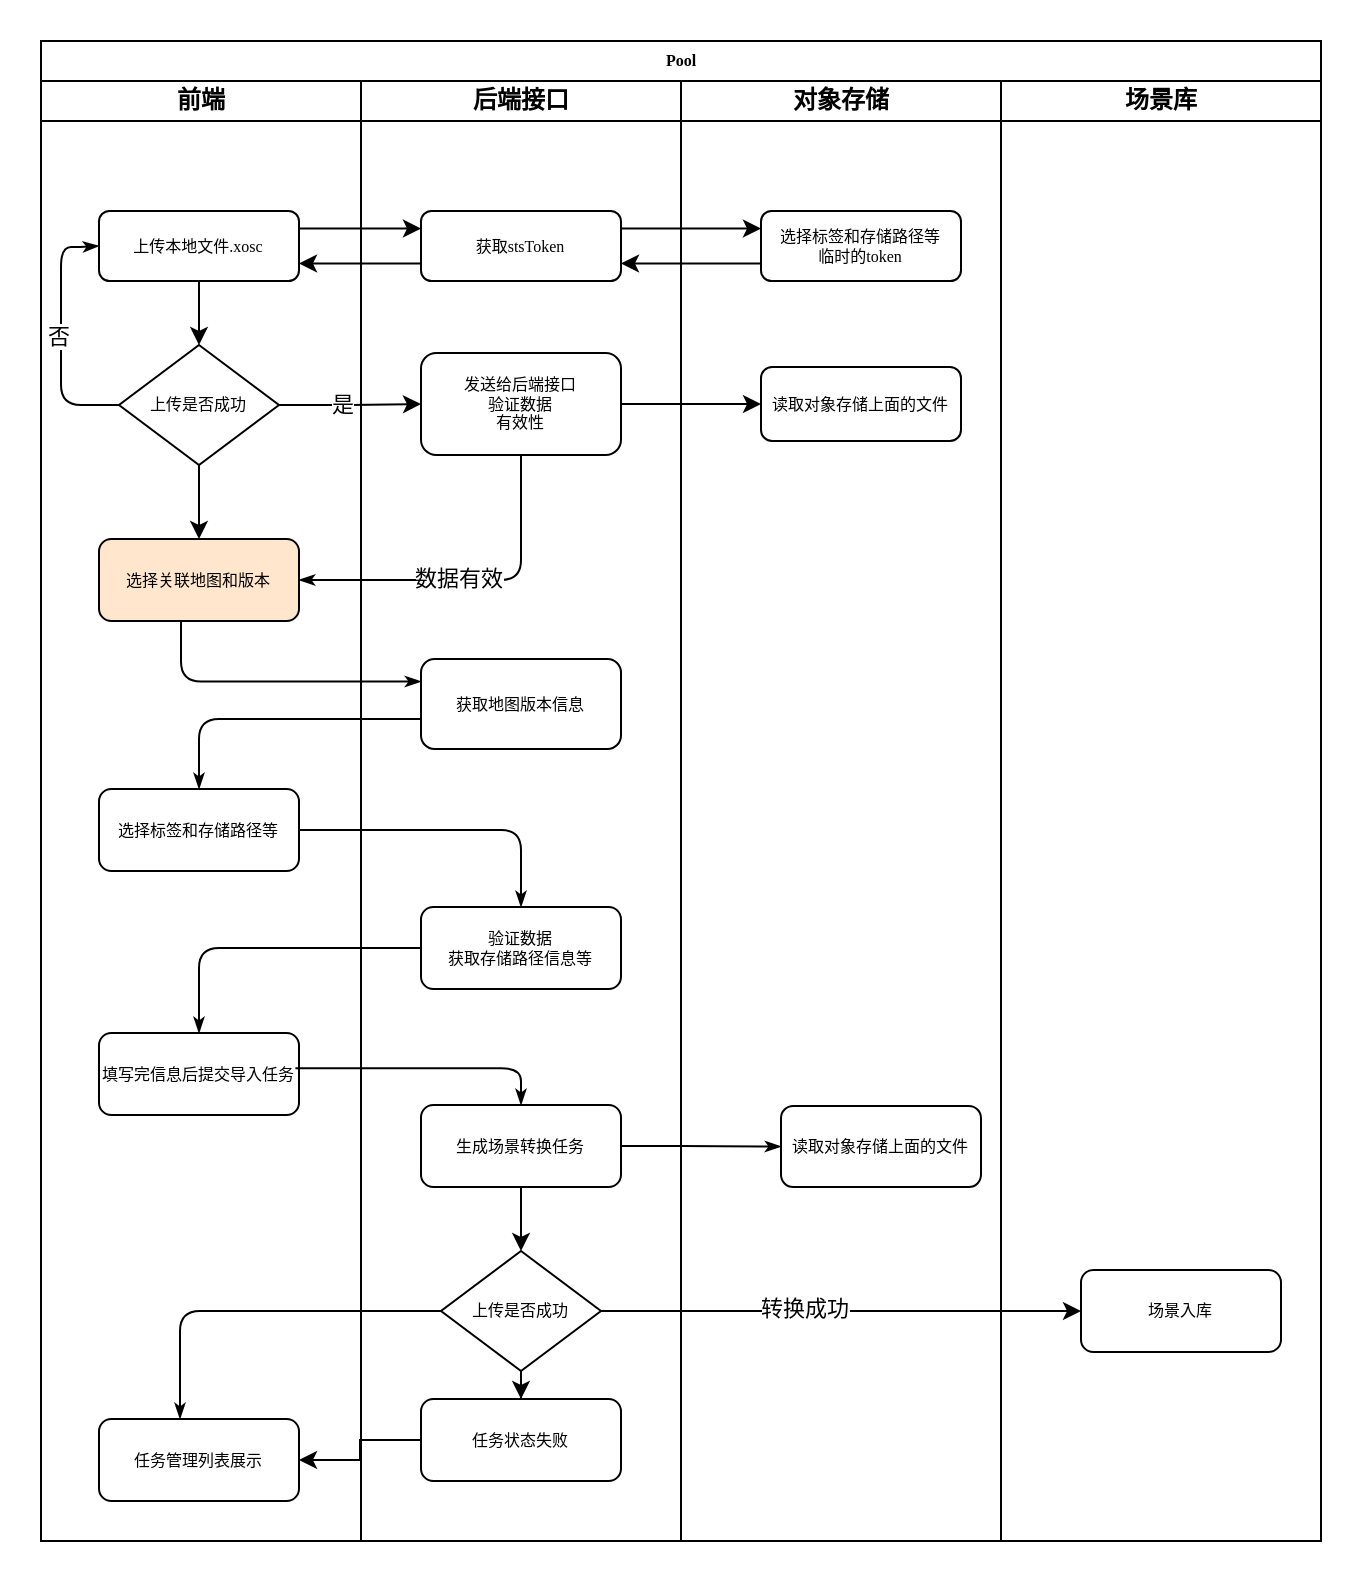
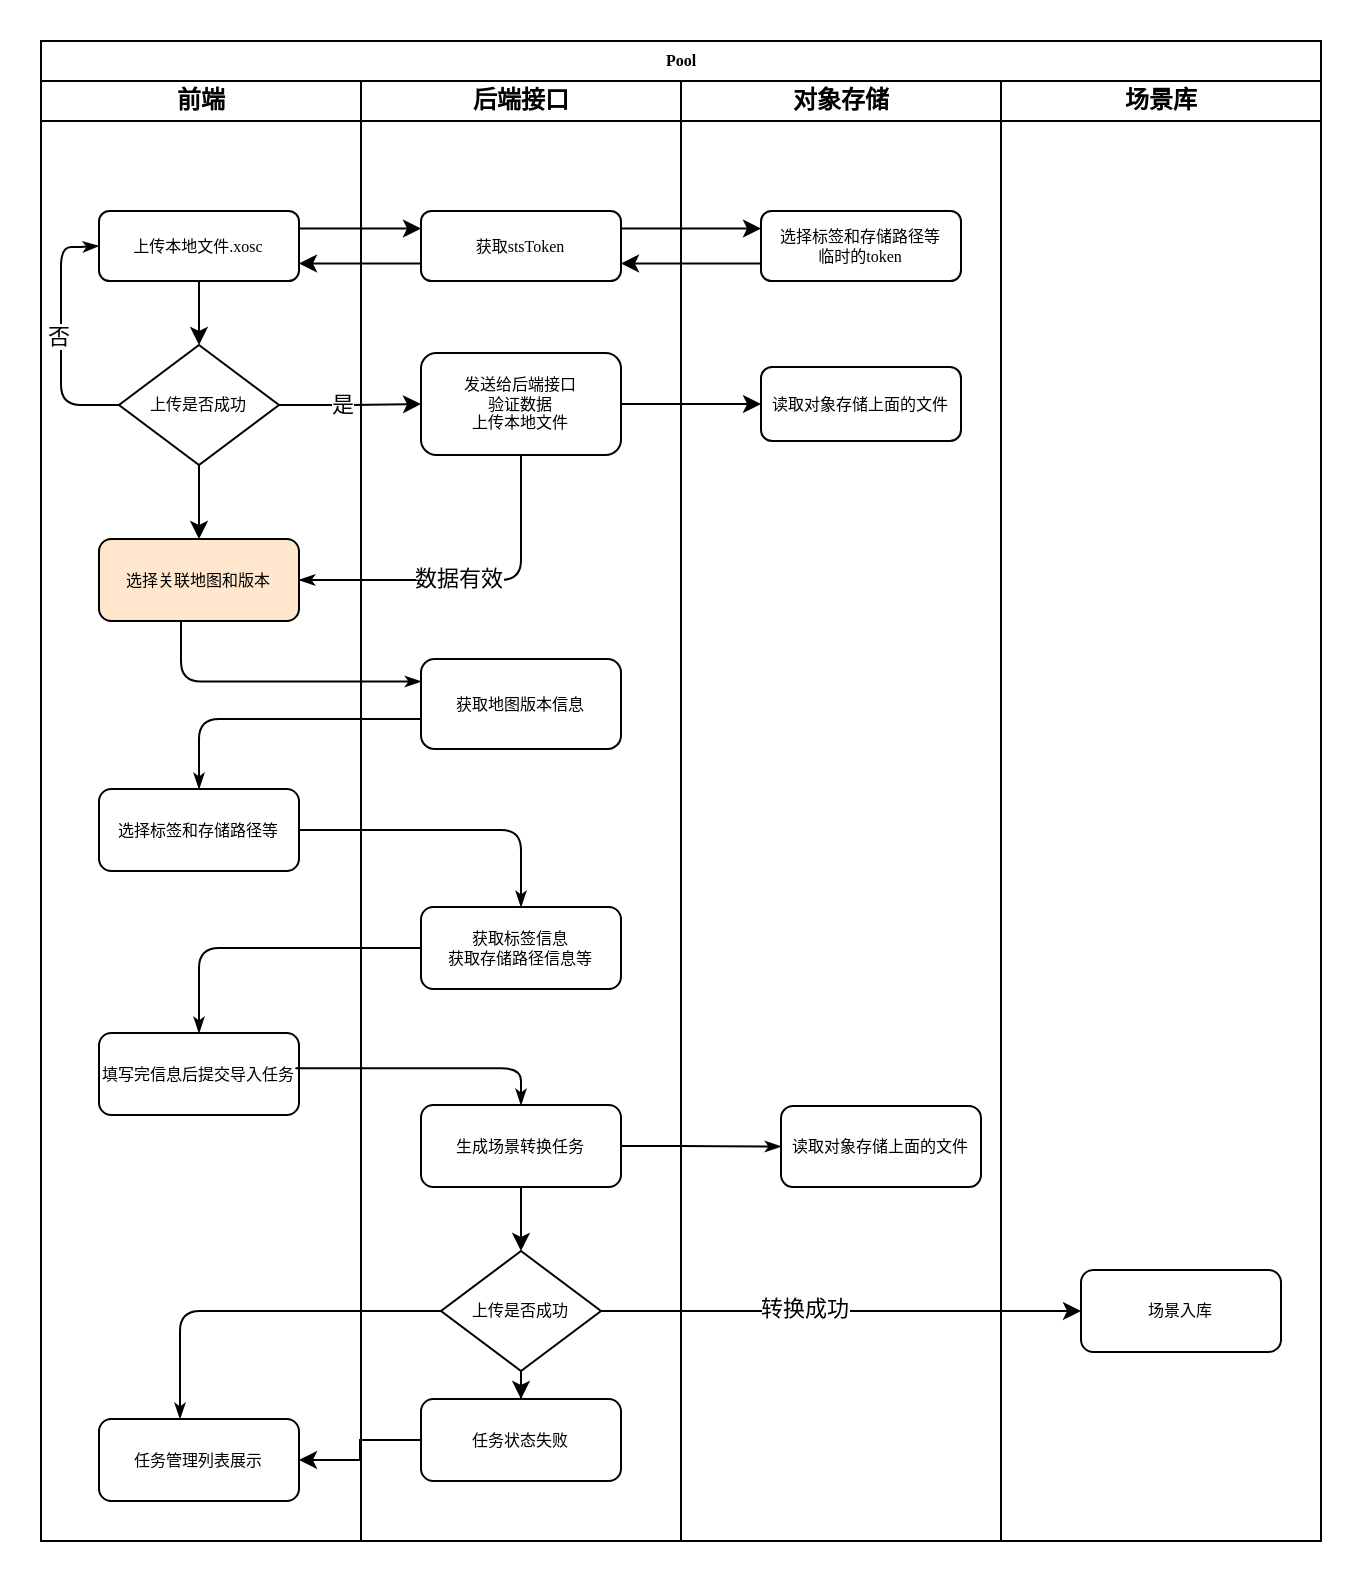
node "发送给后端接口 验证数据 有效性": label "发送给后端接口 验证数据 有效性" -> "发送给后端接口 验证数据 上传本地文件"
node "验证数据 获取存储路径信息等": label "验证数据 获取存储路径信息等" -> "获取标签信息 获取存储路径信息等"
